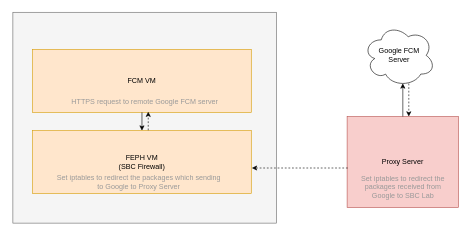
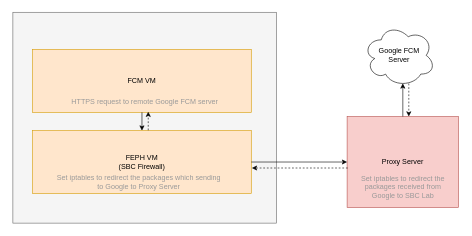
edge "FEPH VM (SBC Firewall)" -> "Proxy Server": added
